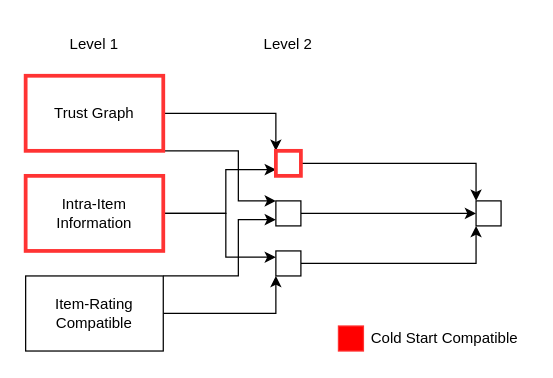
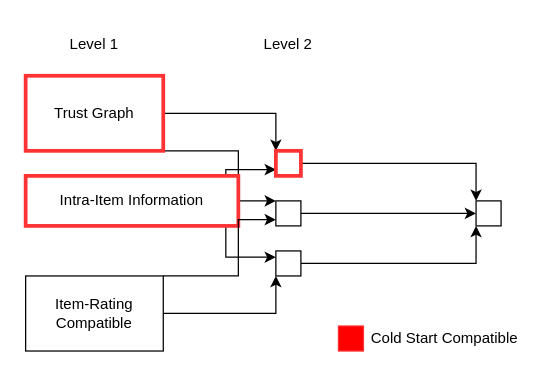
node "Intra-Item Information": size 138x75 -> 213x50
